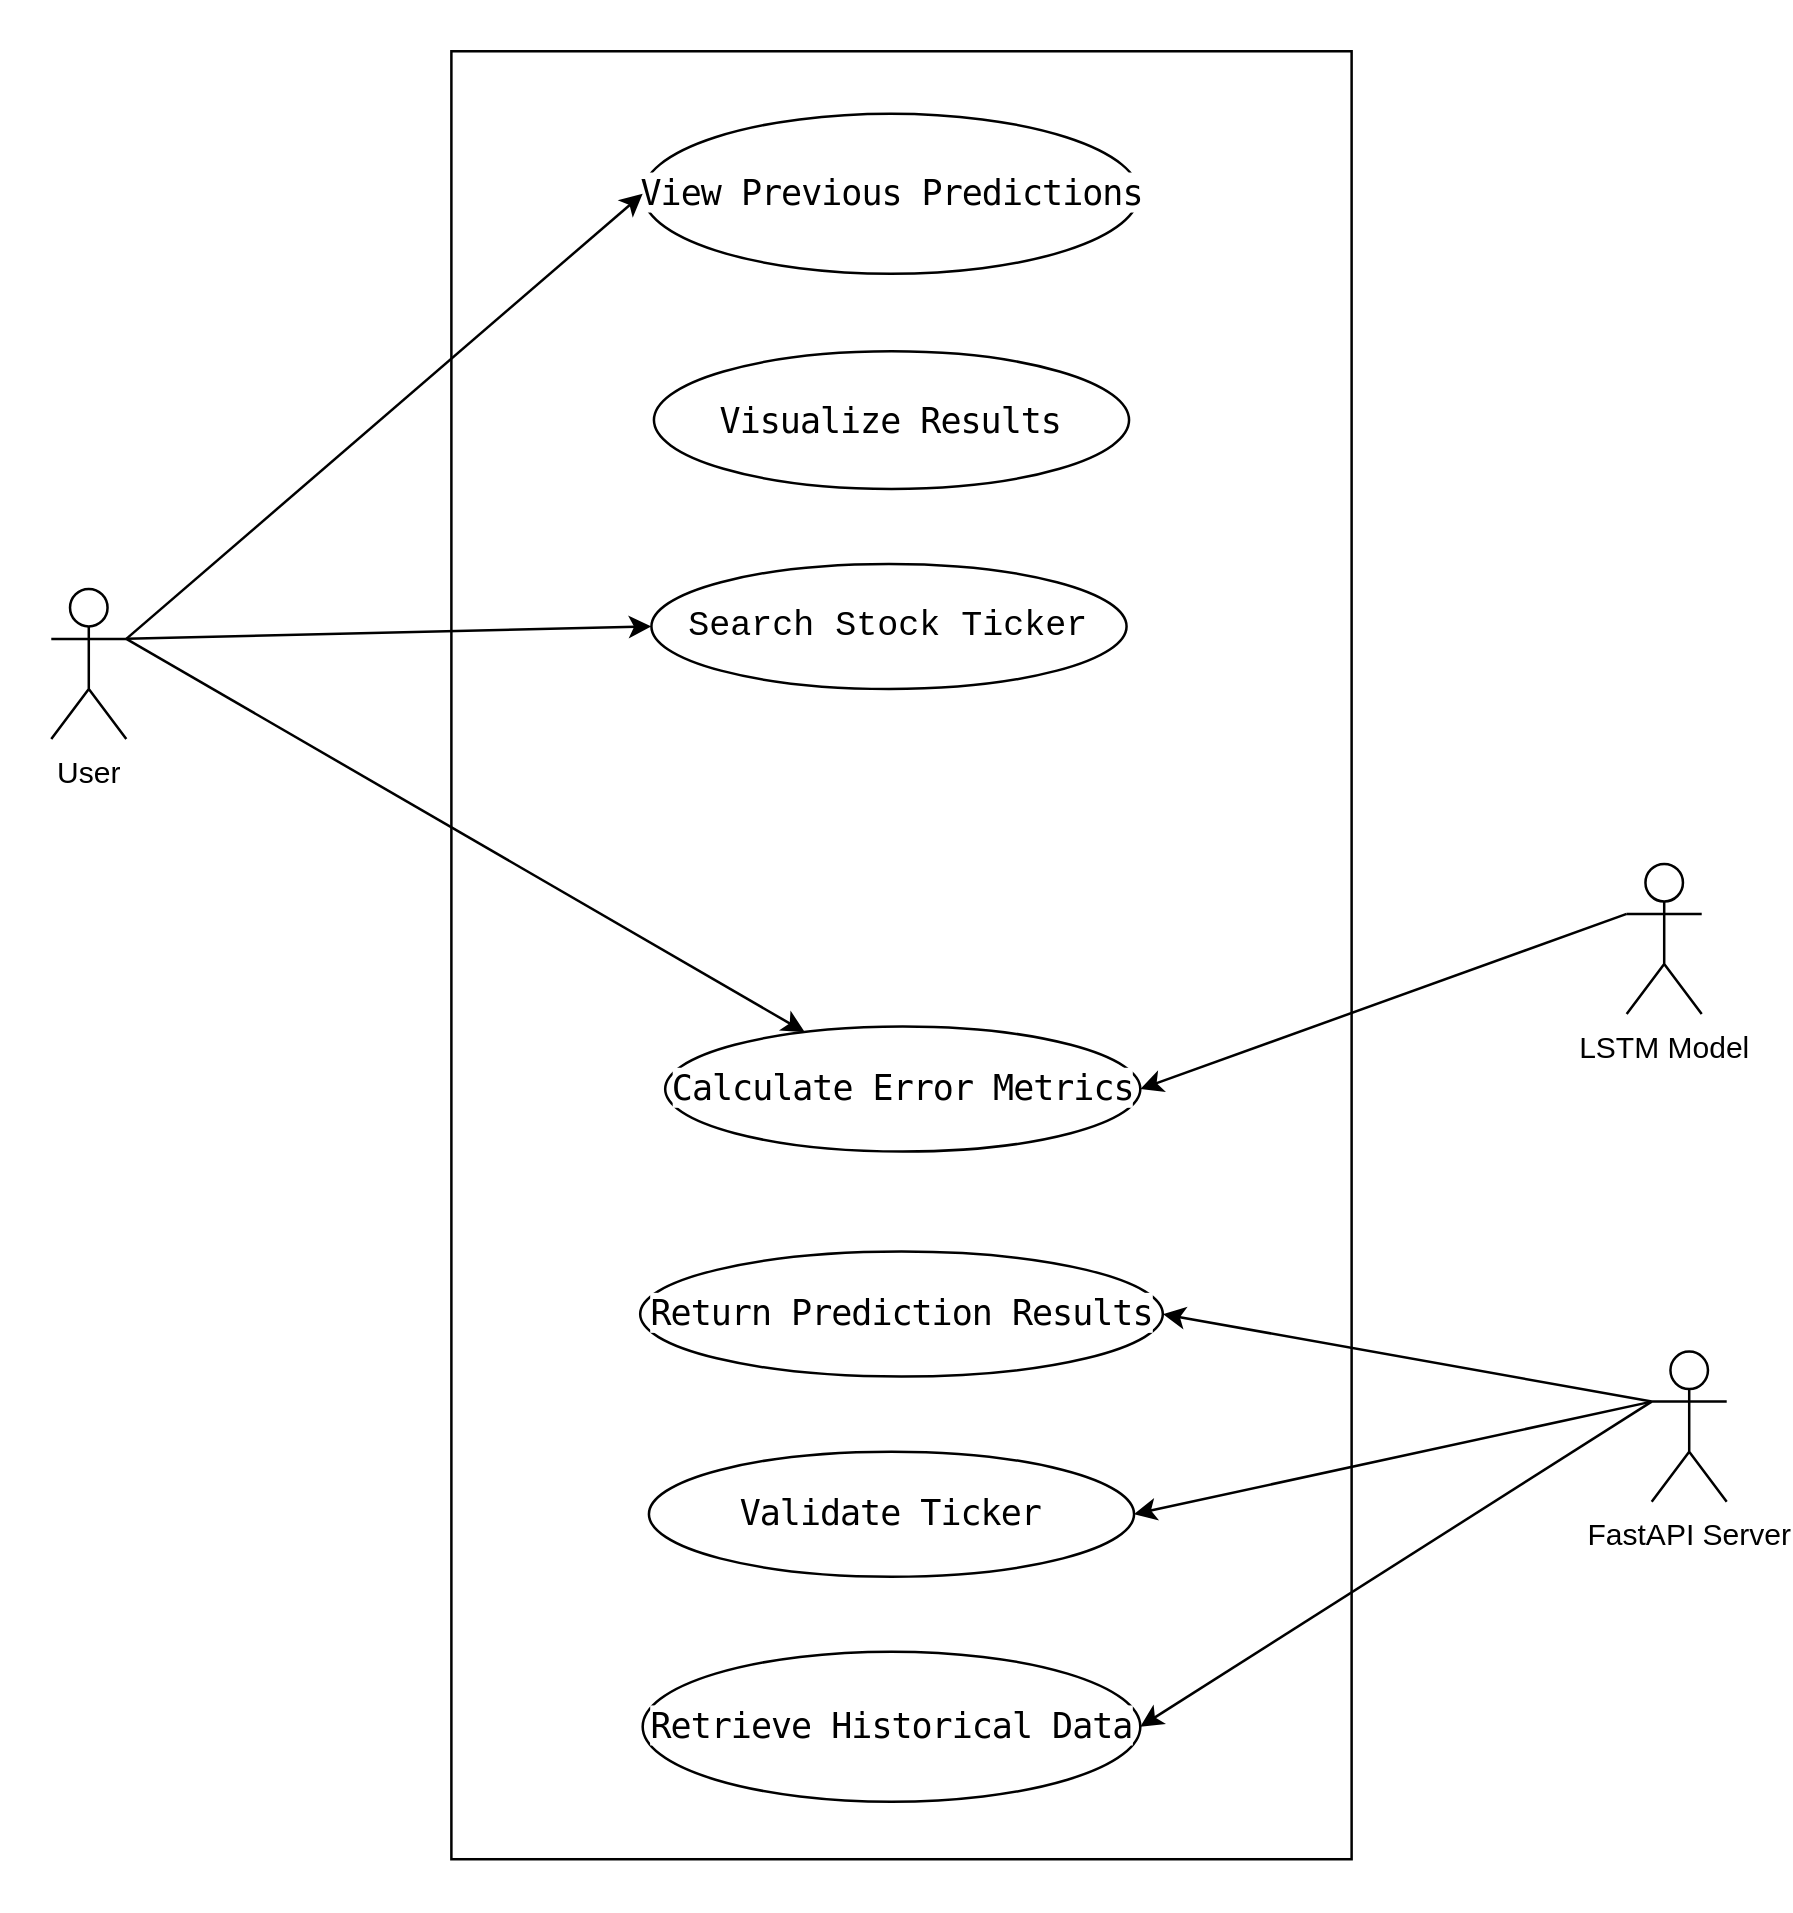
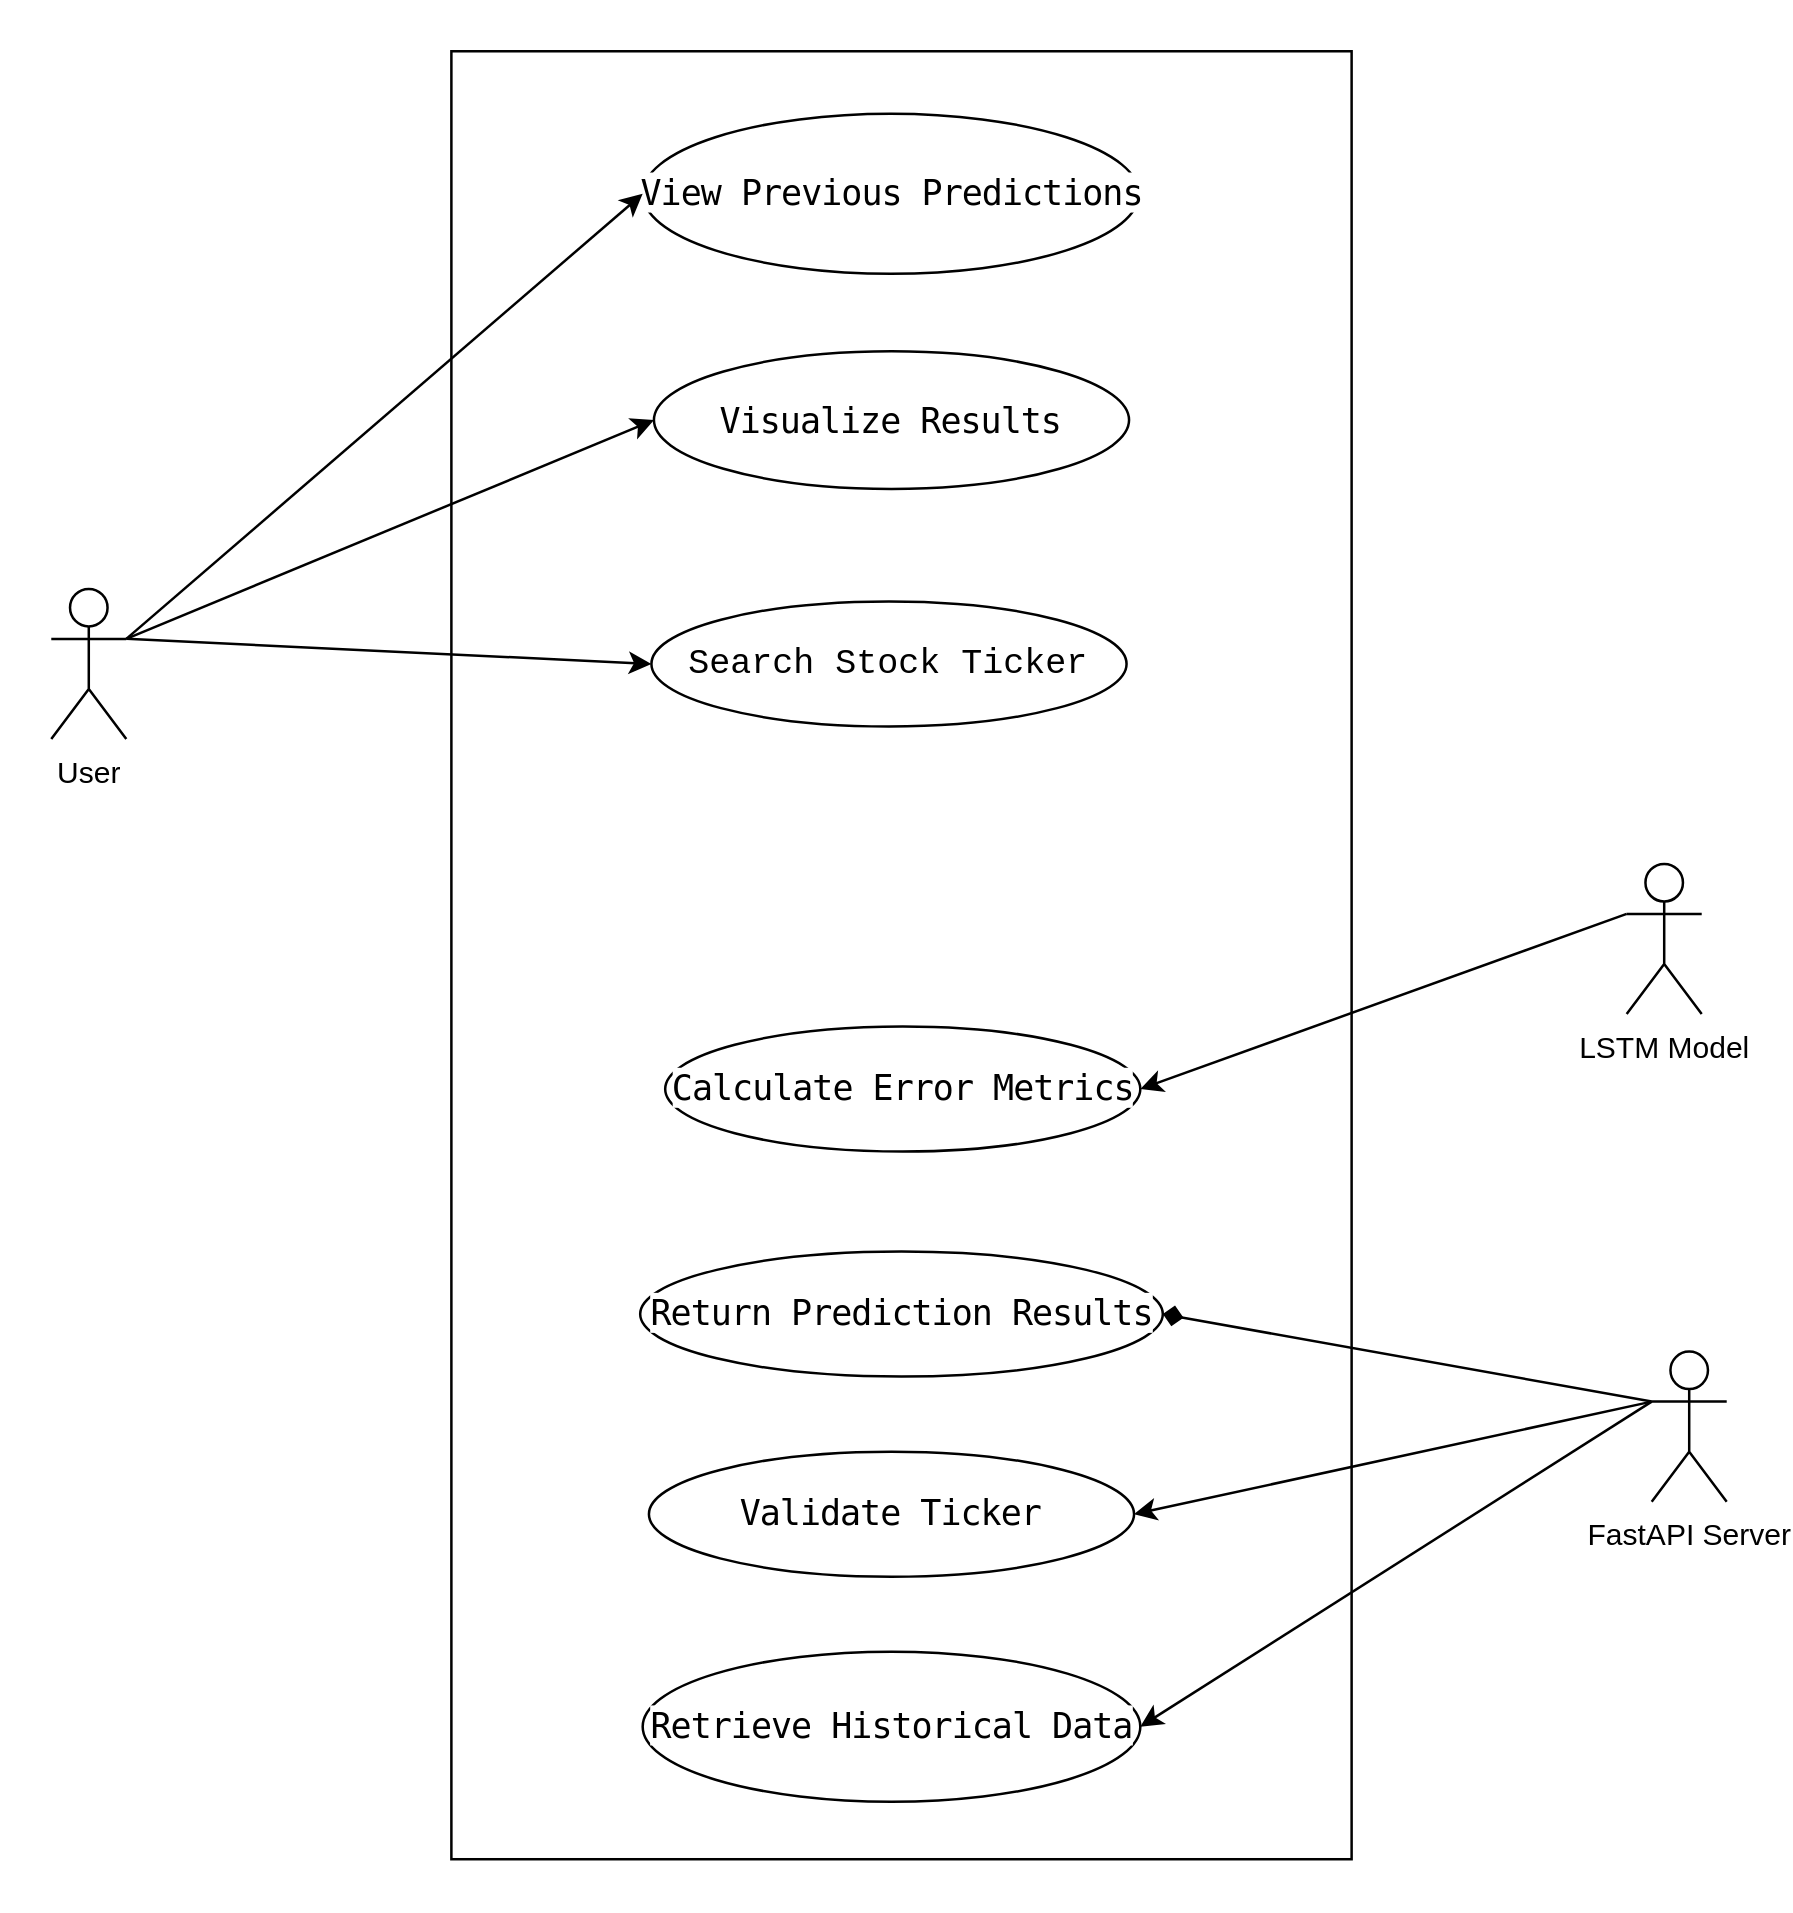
node "Search Stock Ticker": moved (889, 626) -> (889, 664)
edge "User" -> "Calculate Error Metrics": now "User" -> "Visualize Results"
edge "FastAPI Server" -> "Return Prediction Results": arrowhead classic -> diamond
